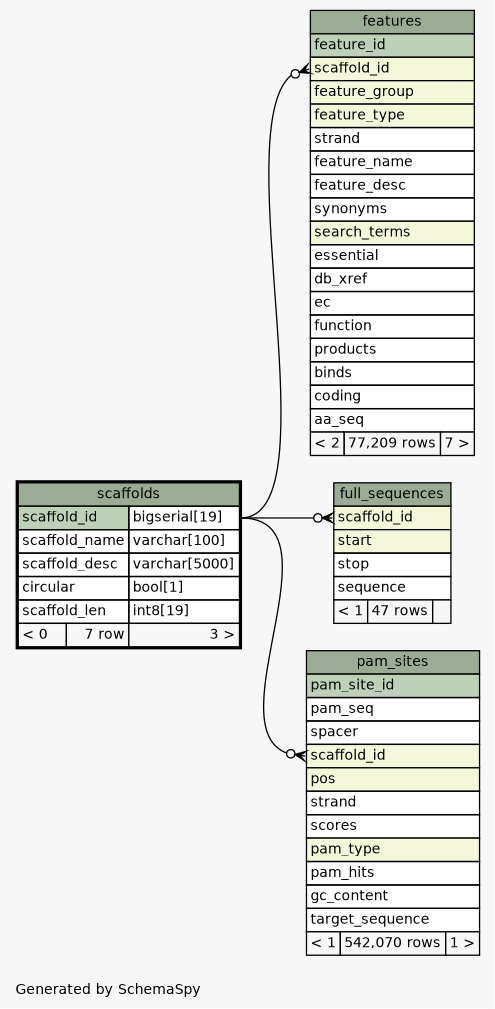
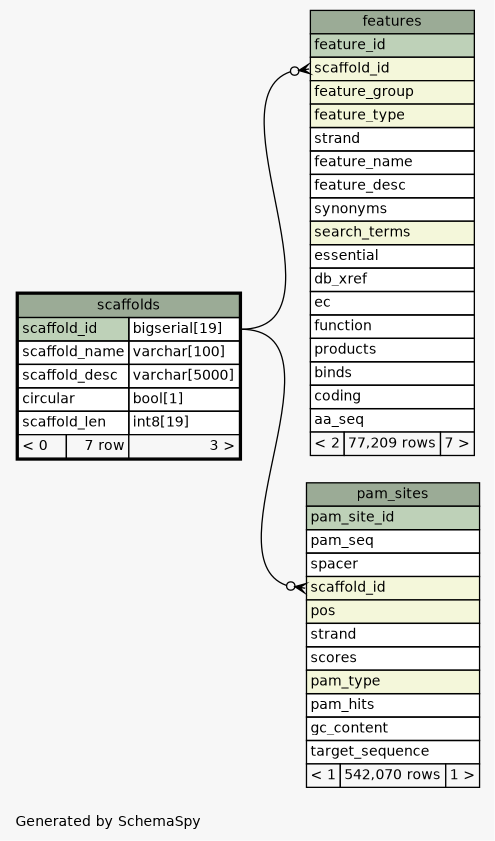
node "full_sequences": removed
